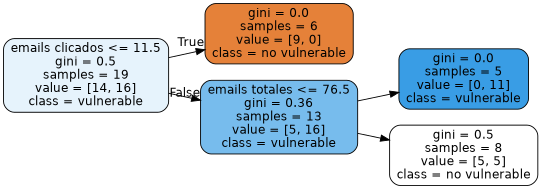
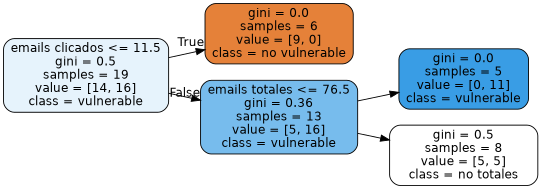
node "gini = 0.5 samples = 8 value = [5, 5] class = no vulnerable": label "gini = 0.5 samples = 8 value = [5, 5] class = no vulnerable" -> "gini = 0.5 samples = 8 value = [5, 5] class = no totales"
